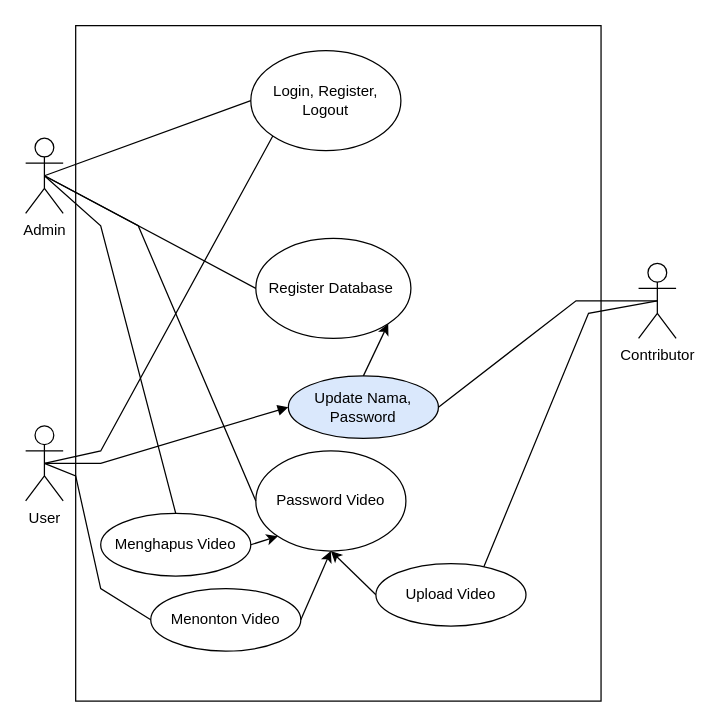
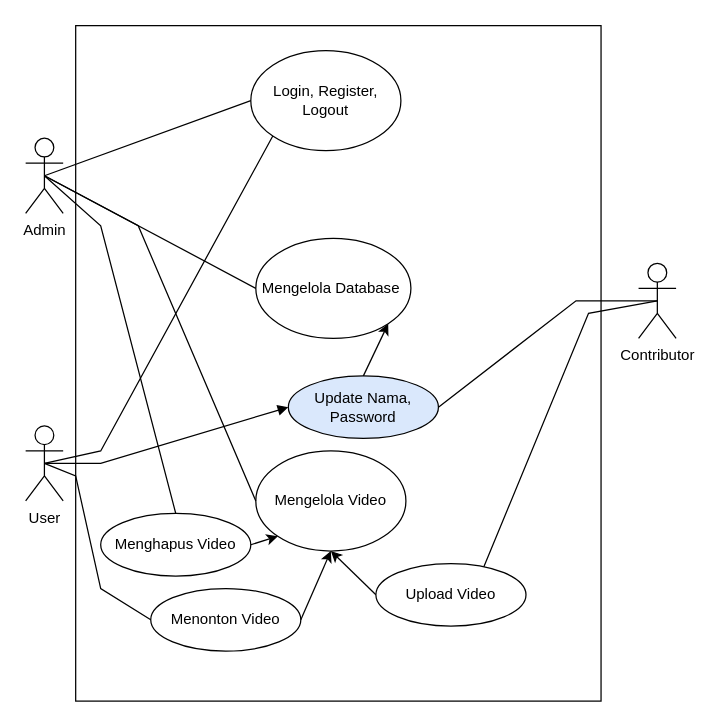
node "Register Database": label "Register Database" -> "Mengelola Database"
node "Password Video": label "Password Video" -> "Mengelola Video"
